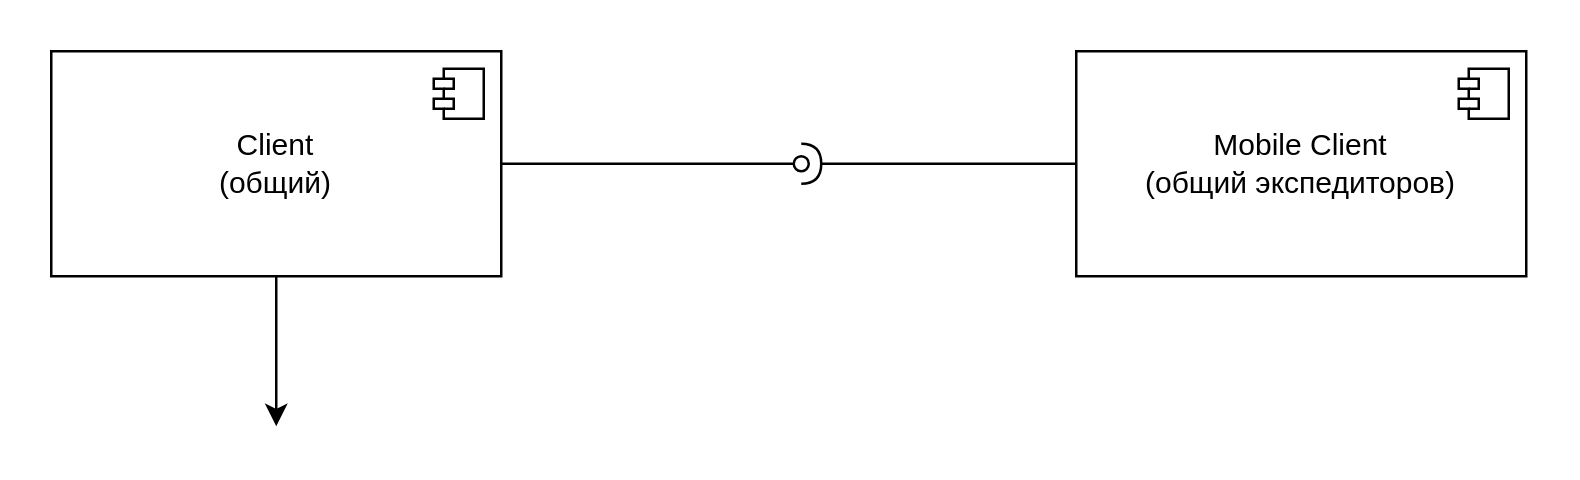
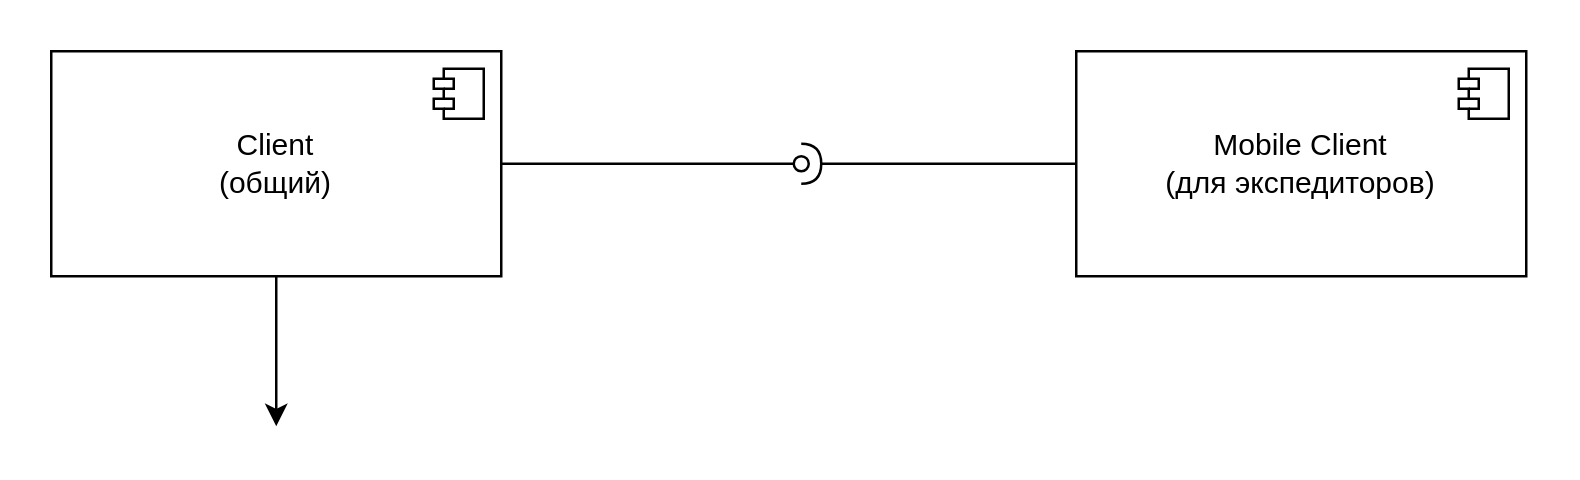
node "Mobile Client (общий экспедиторов)": label "Mobile Client (общий экспедиторов)" -> "Mobile Client (для экспедиторов)"
